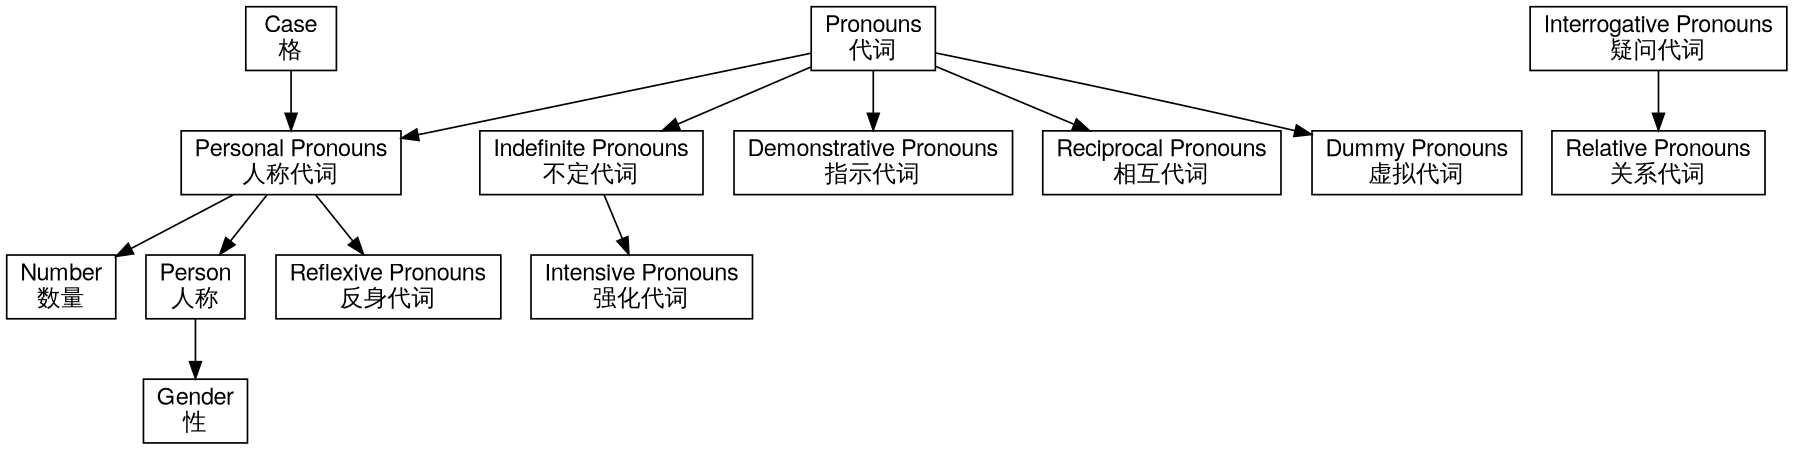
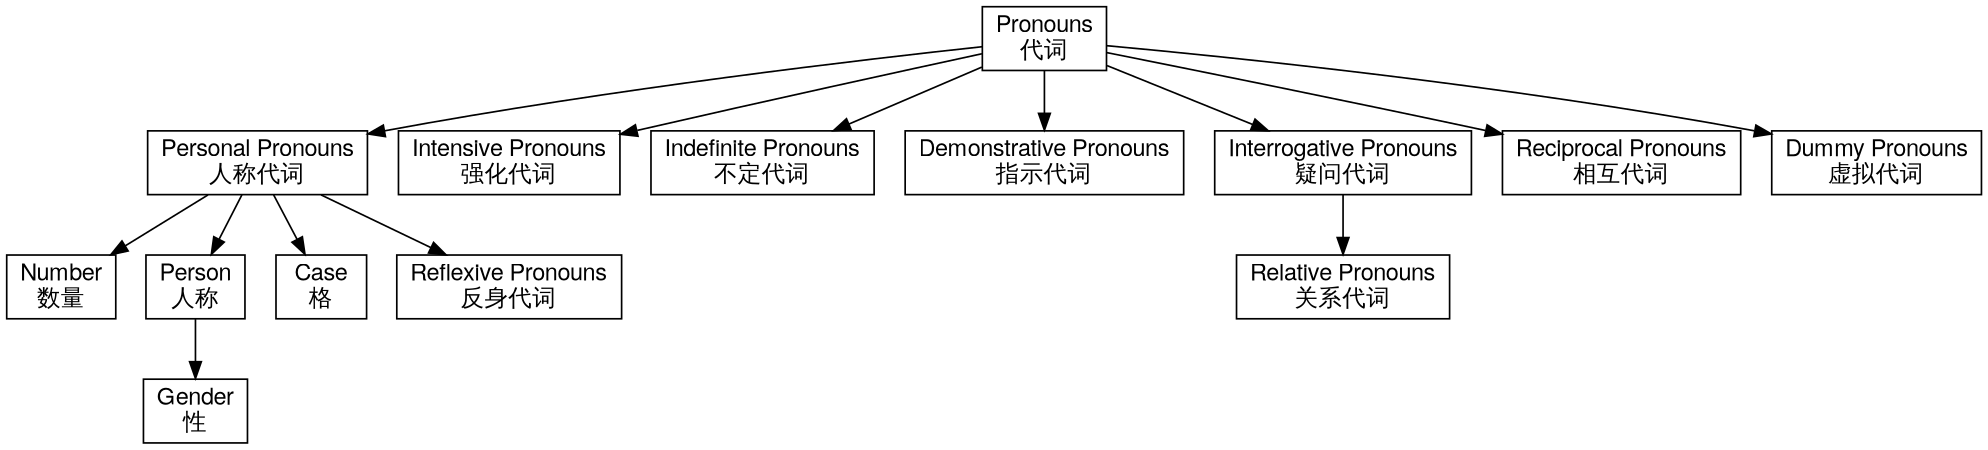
edge "Case 格" -> "Personal Pronouns 人称代词": reversed
edge "Pronouns 代词" -> "Interrogative Pronouns 疑问代词": added
edge "Indefinite Pronouns 不定代词" -> "Intensive Pronouns 强化代词": now "Pronouns 代词" -> "Intensive Pronouns 强化代词"
